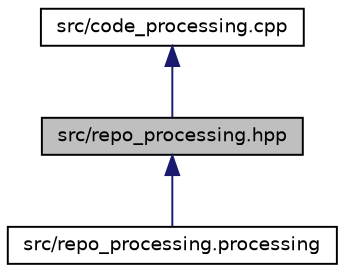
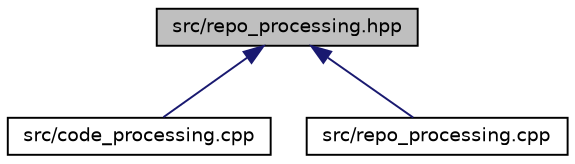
edge "src/repo_processing.hpp" -> "src/code_processing.cpp": reversed
node "src/repo_processing.processing": label "src/repo_processing.processing" -> "src/repo_processing.cpp"
